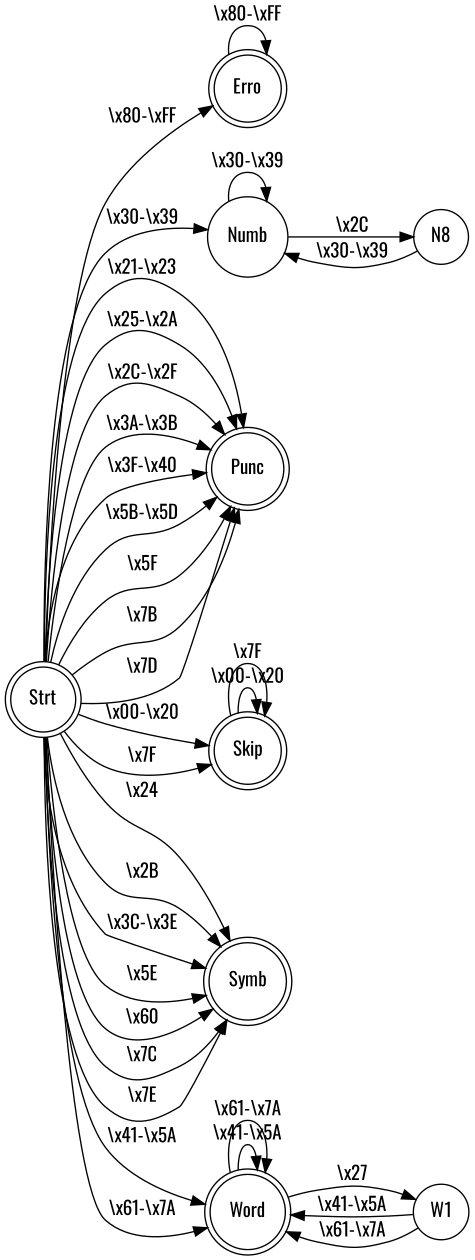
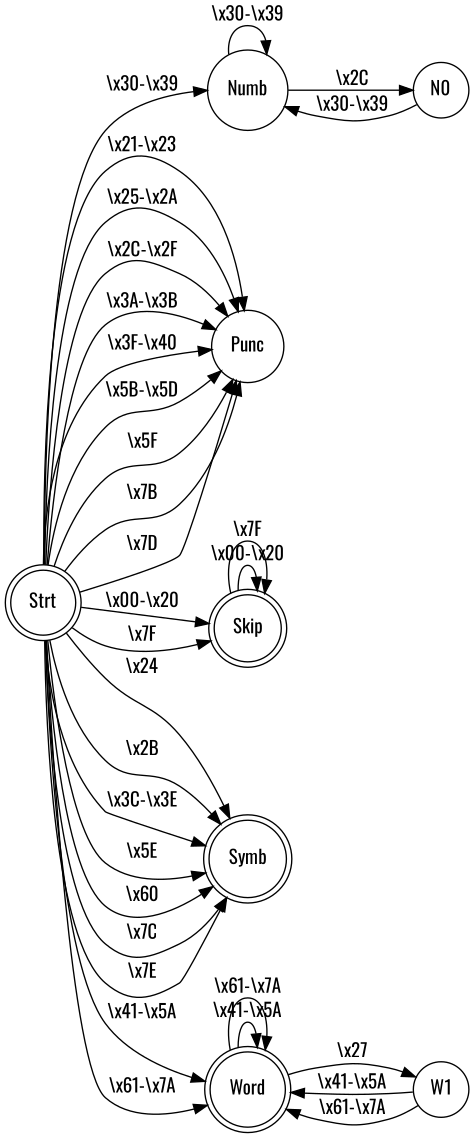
node "Erro": removed
node "N8": label "N8" -> "N0"
node "Punc": shape doublecircle -> circle
